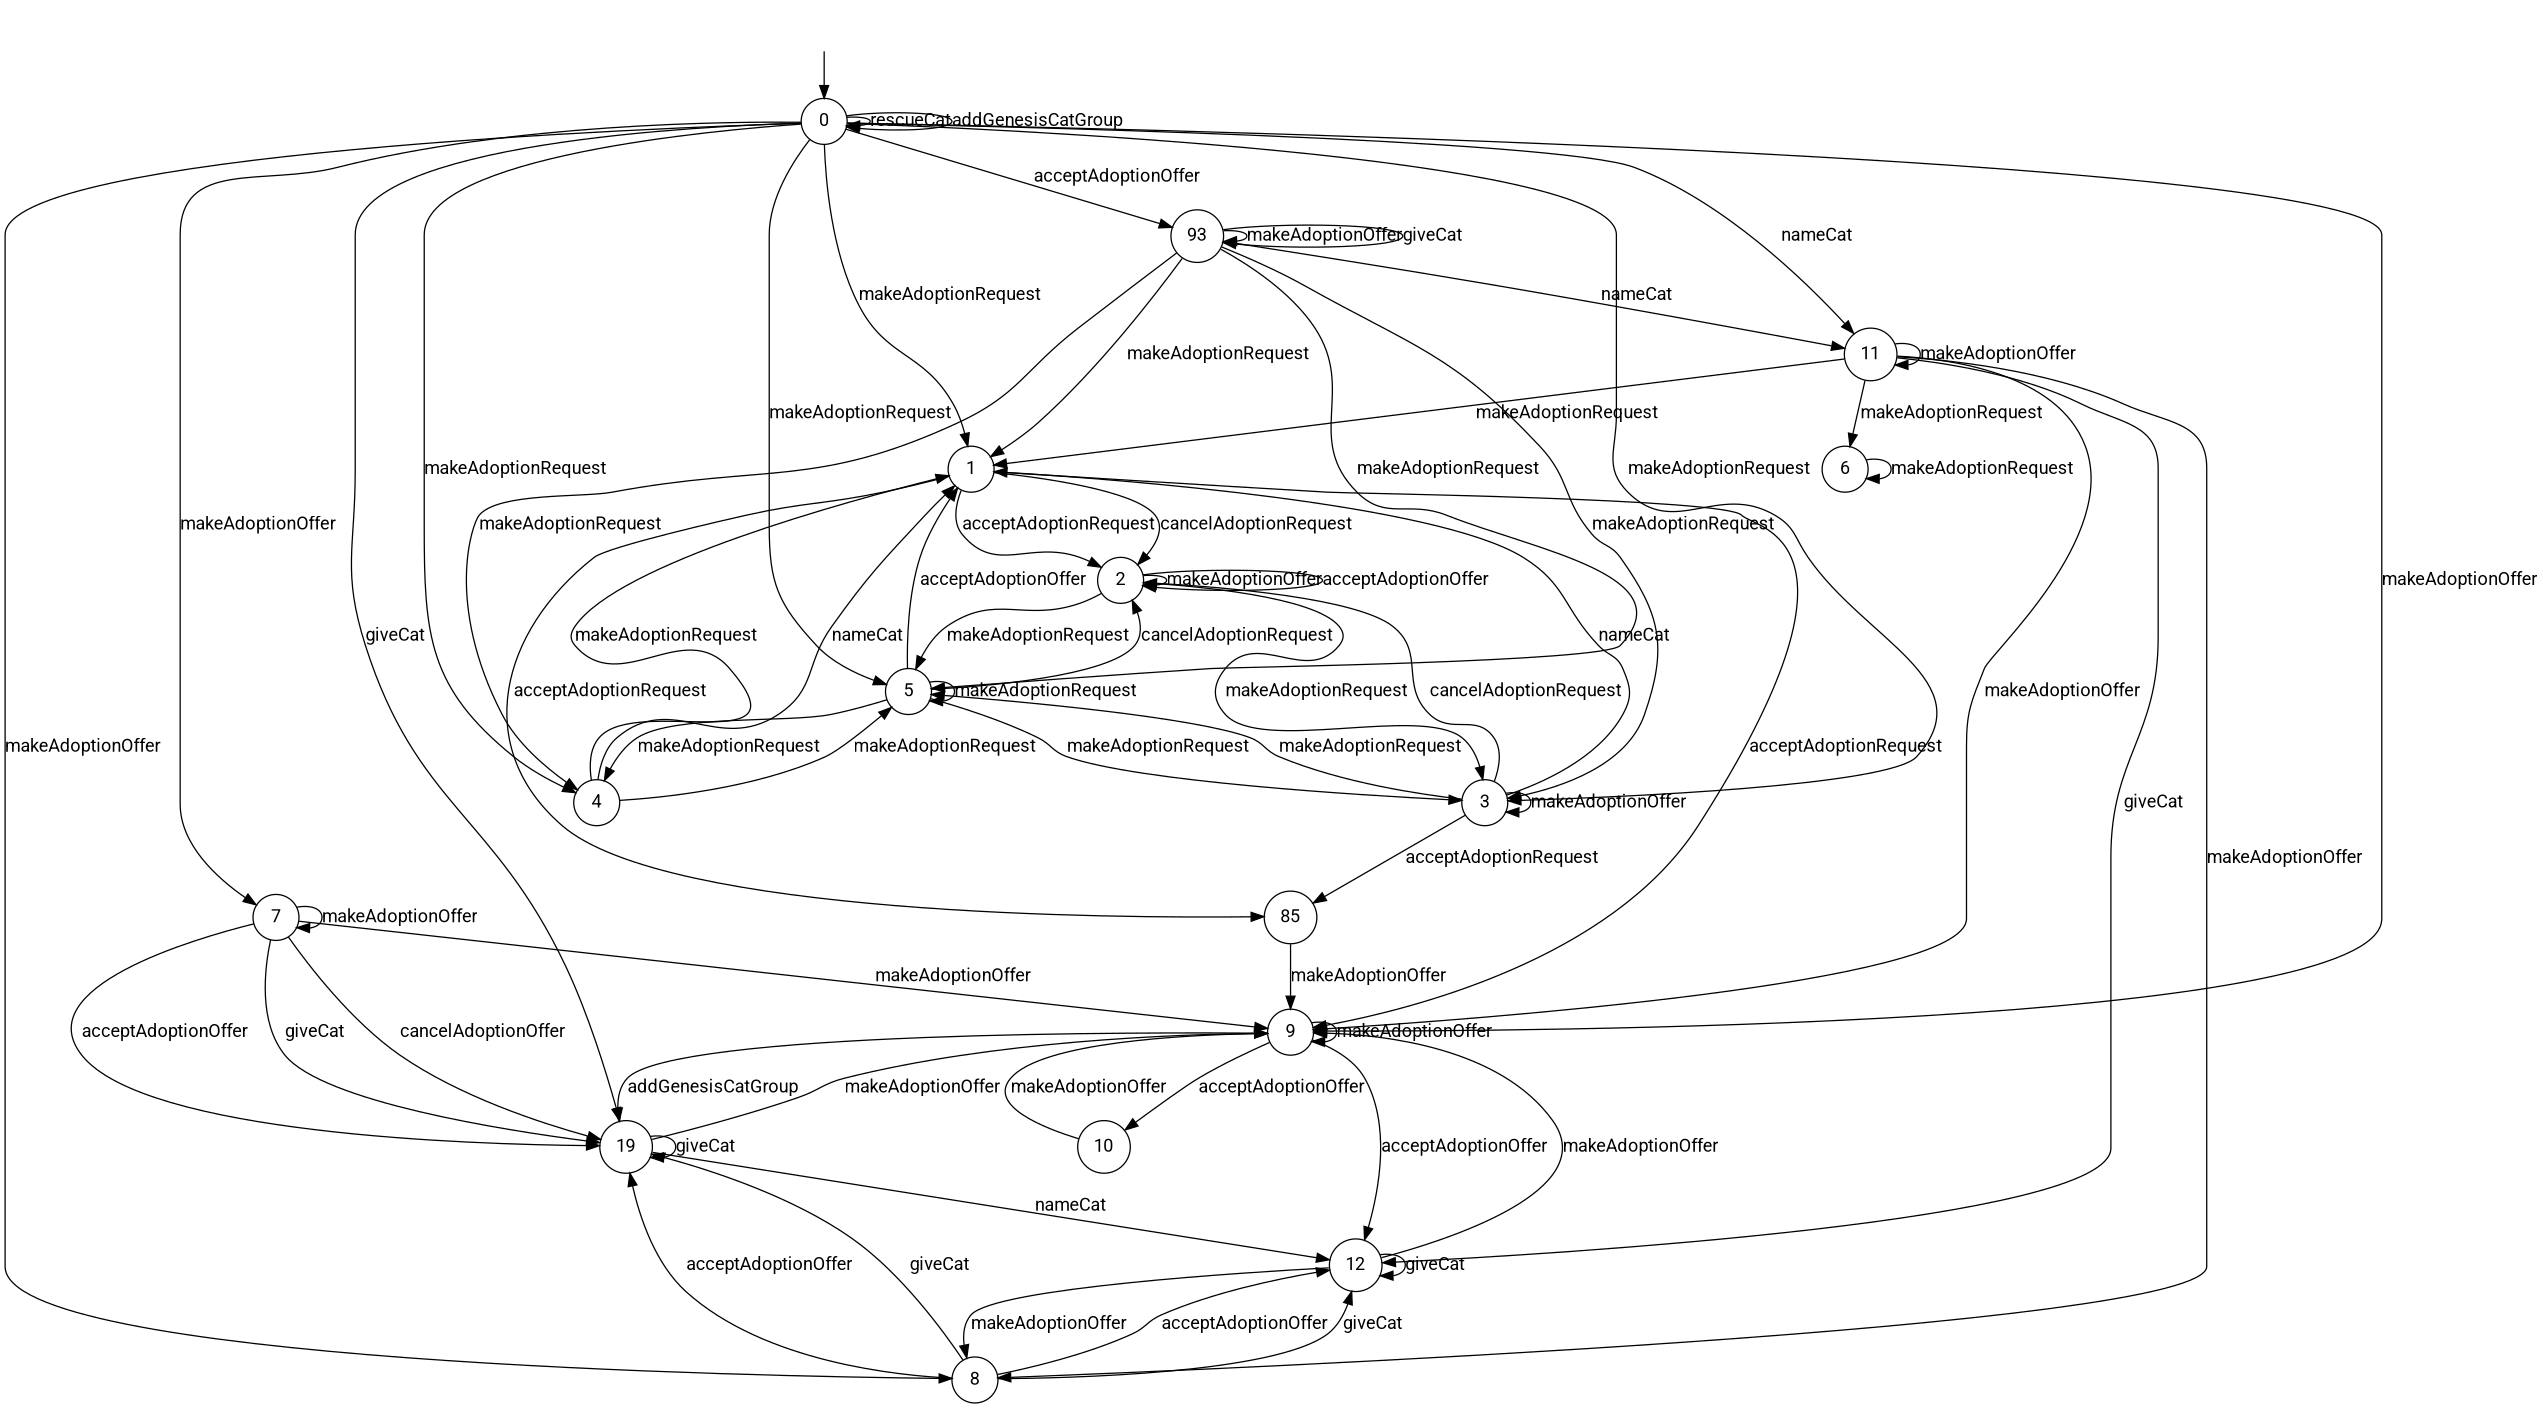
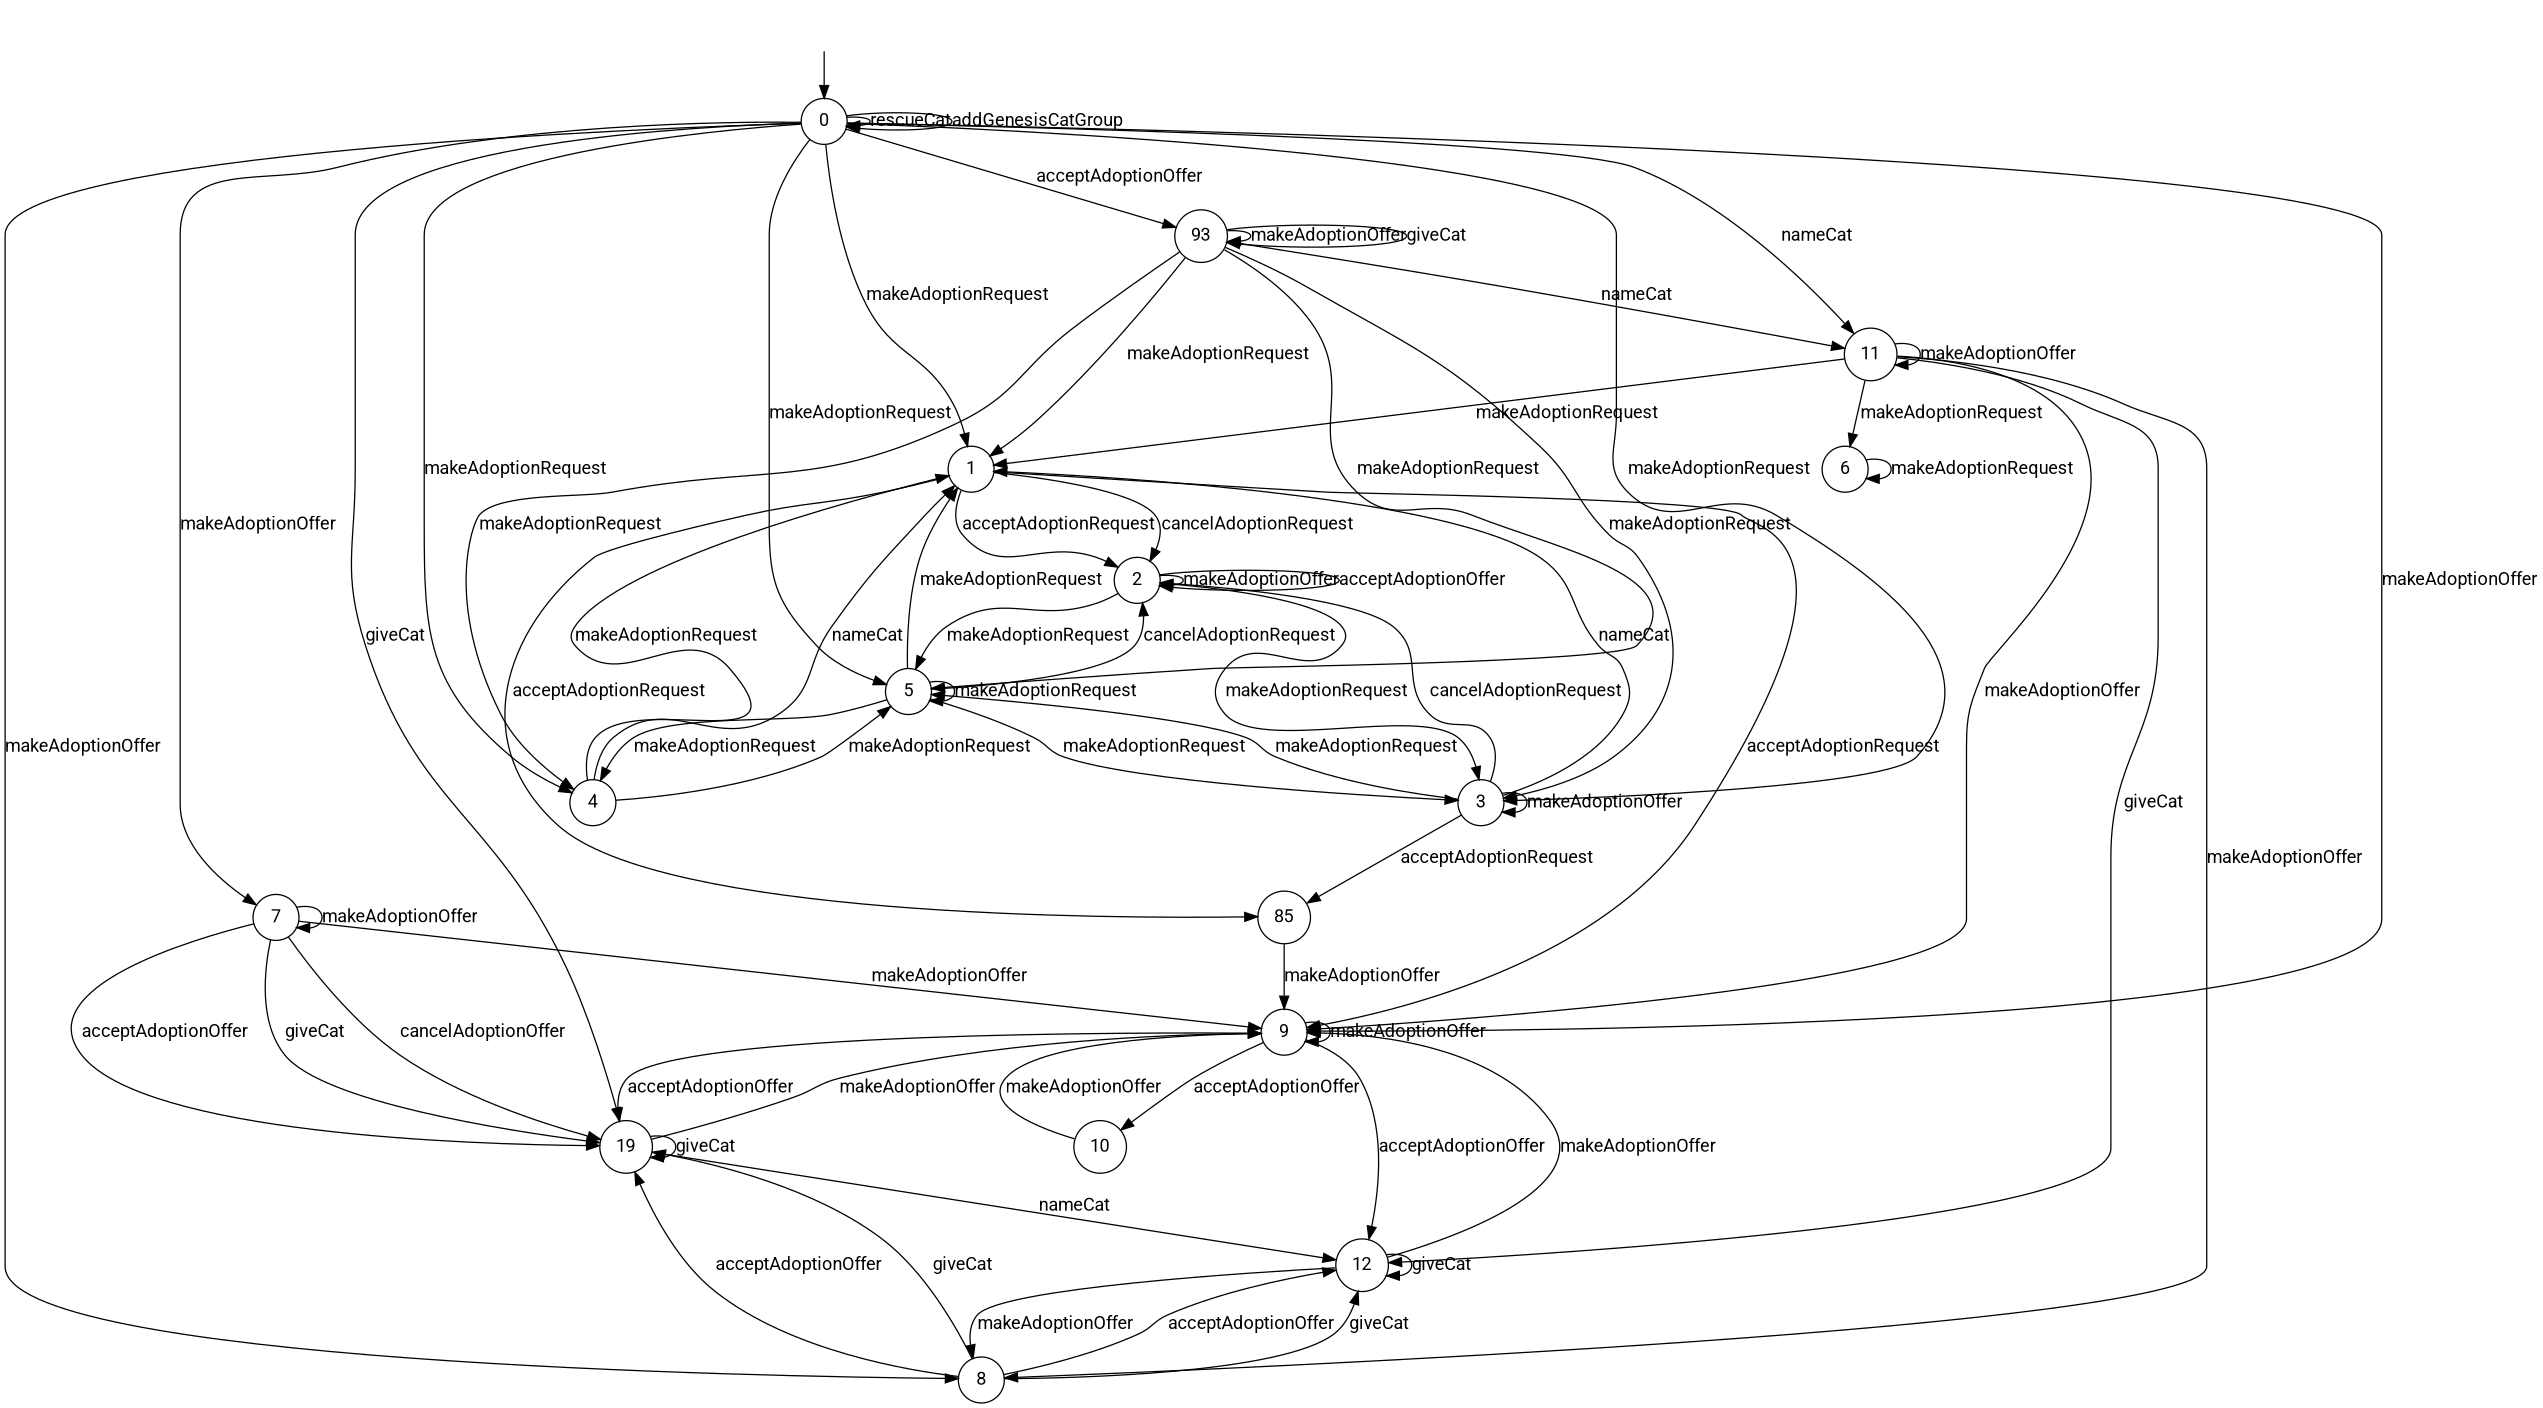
edge "5" -> "1": label "acceptAdoptionOffer" -> "makeAdoptionRequest"
edge "9" -> "19": label "addGenesisCatGroup" -> "acceptAdoptionOffer"
